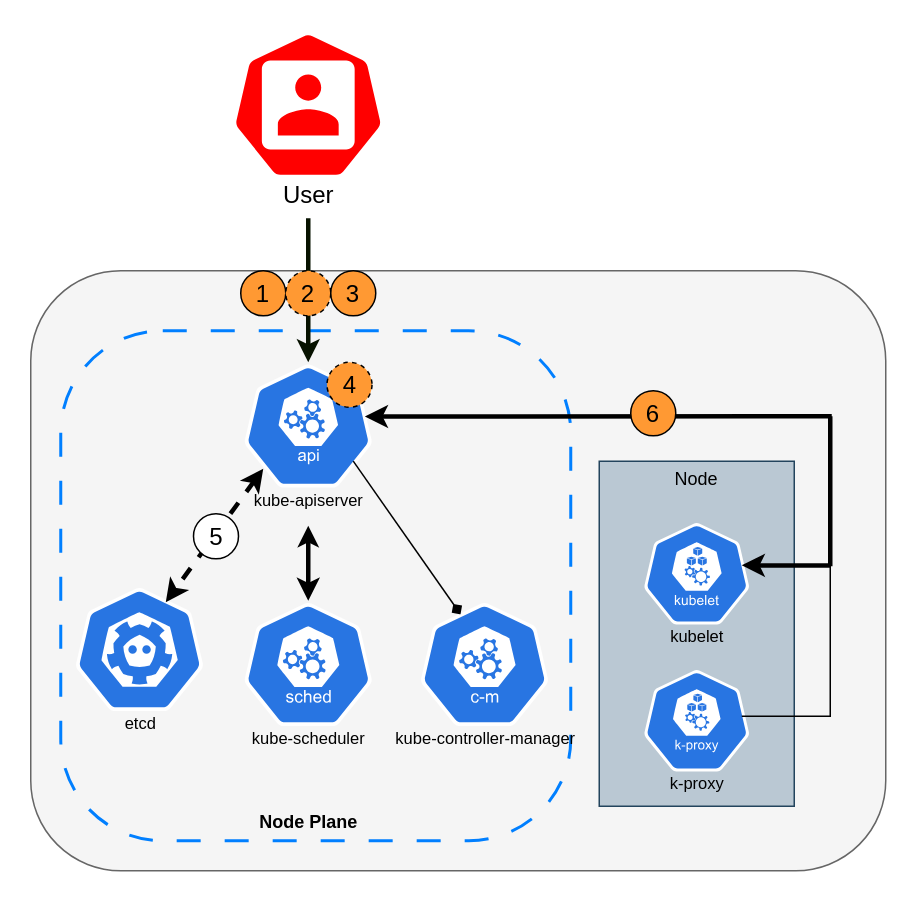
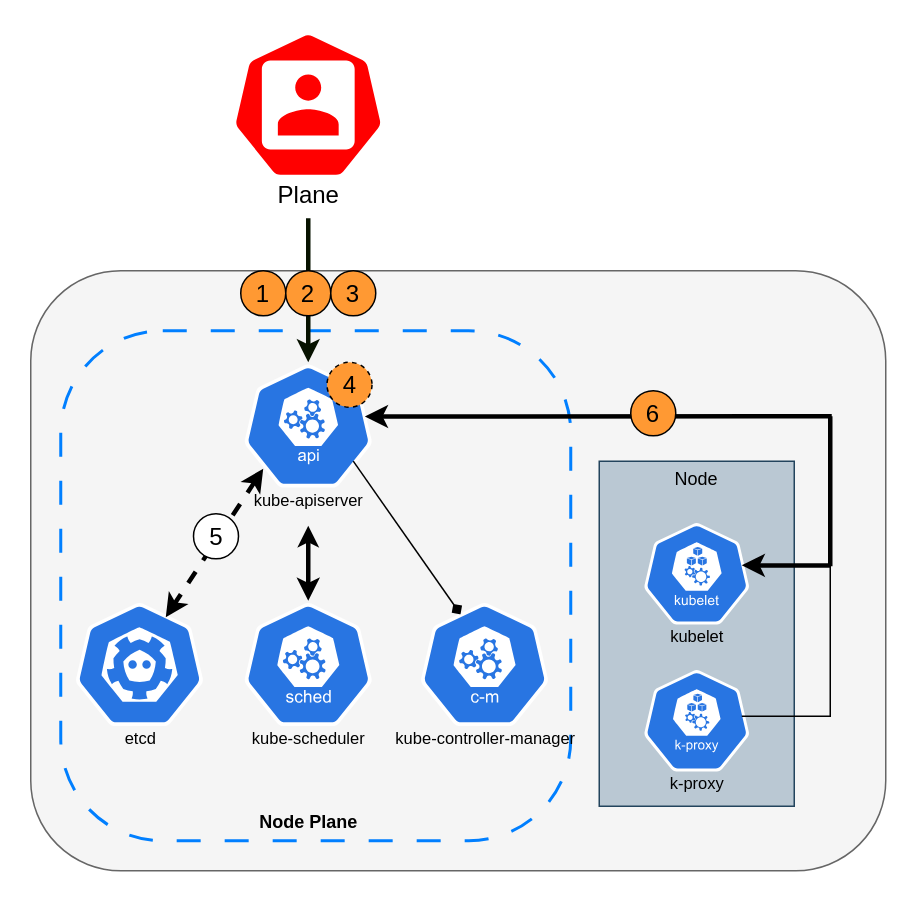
node "User": label "User" -> "Plane"
node "2": style dashed -> solid
node "etcd": moved (140, 650) -> (140, 665)
